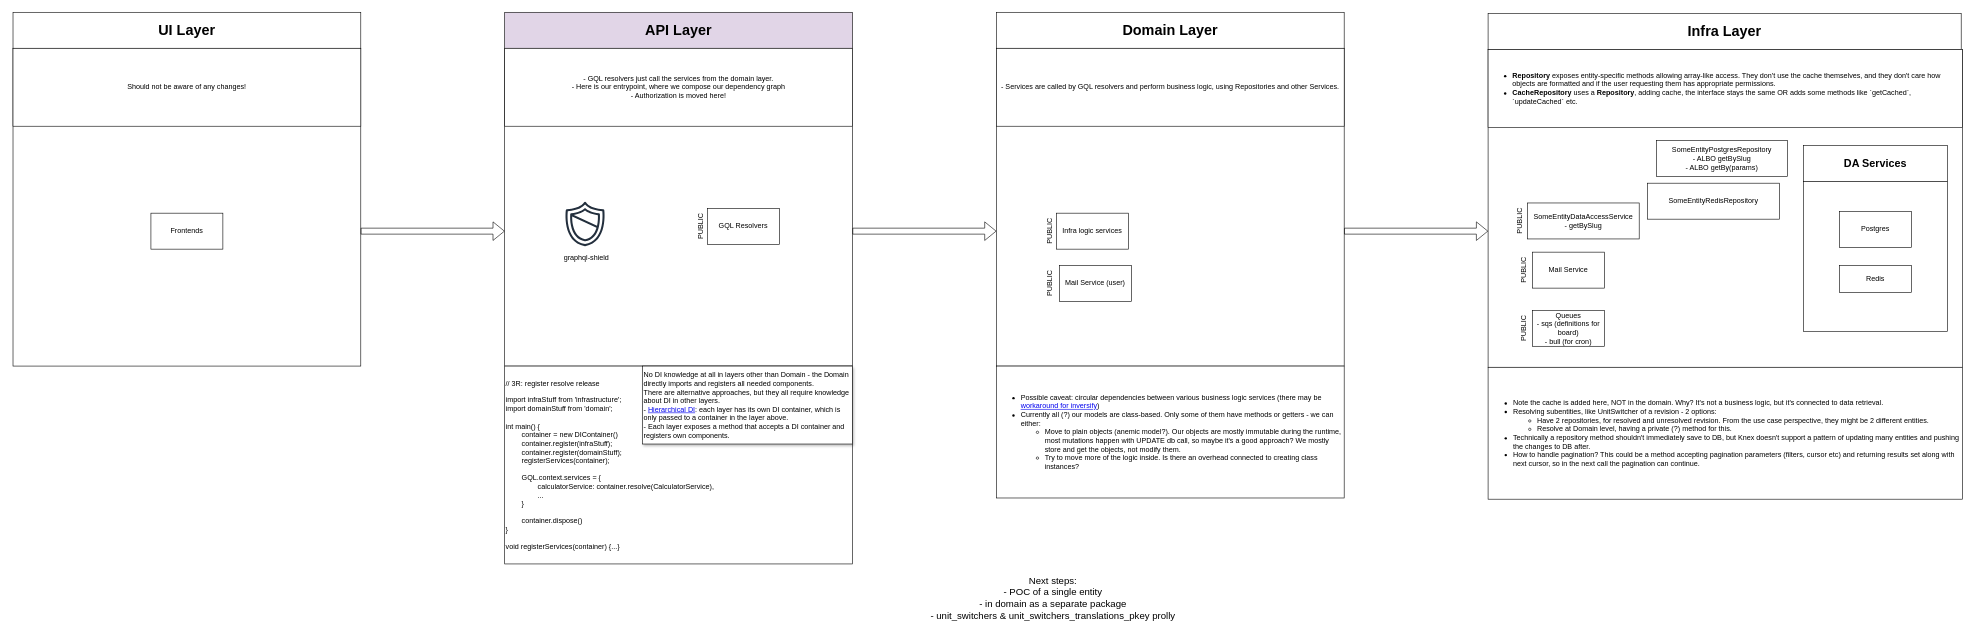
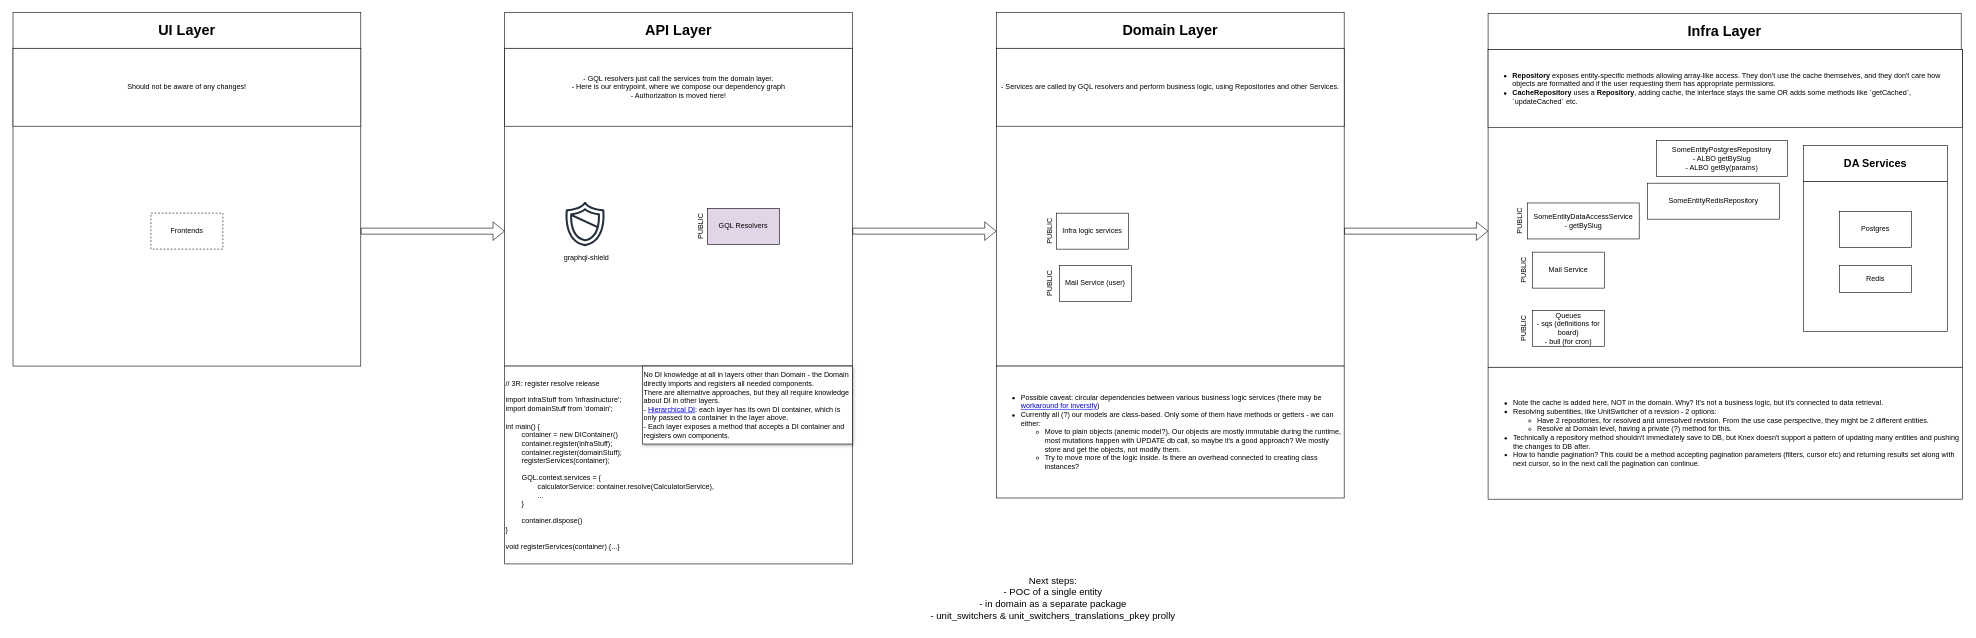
node "API Layer": fillcolor #e1d5e7 -> #ffffff
node "GQL Resolvers": fillcolor #ffffff -> #e1d5e7
node "Frontends": style solid -> dashed
